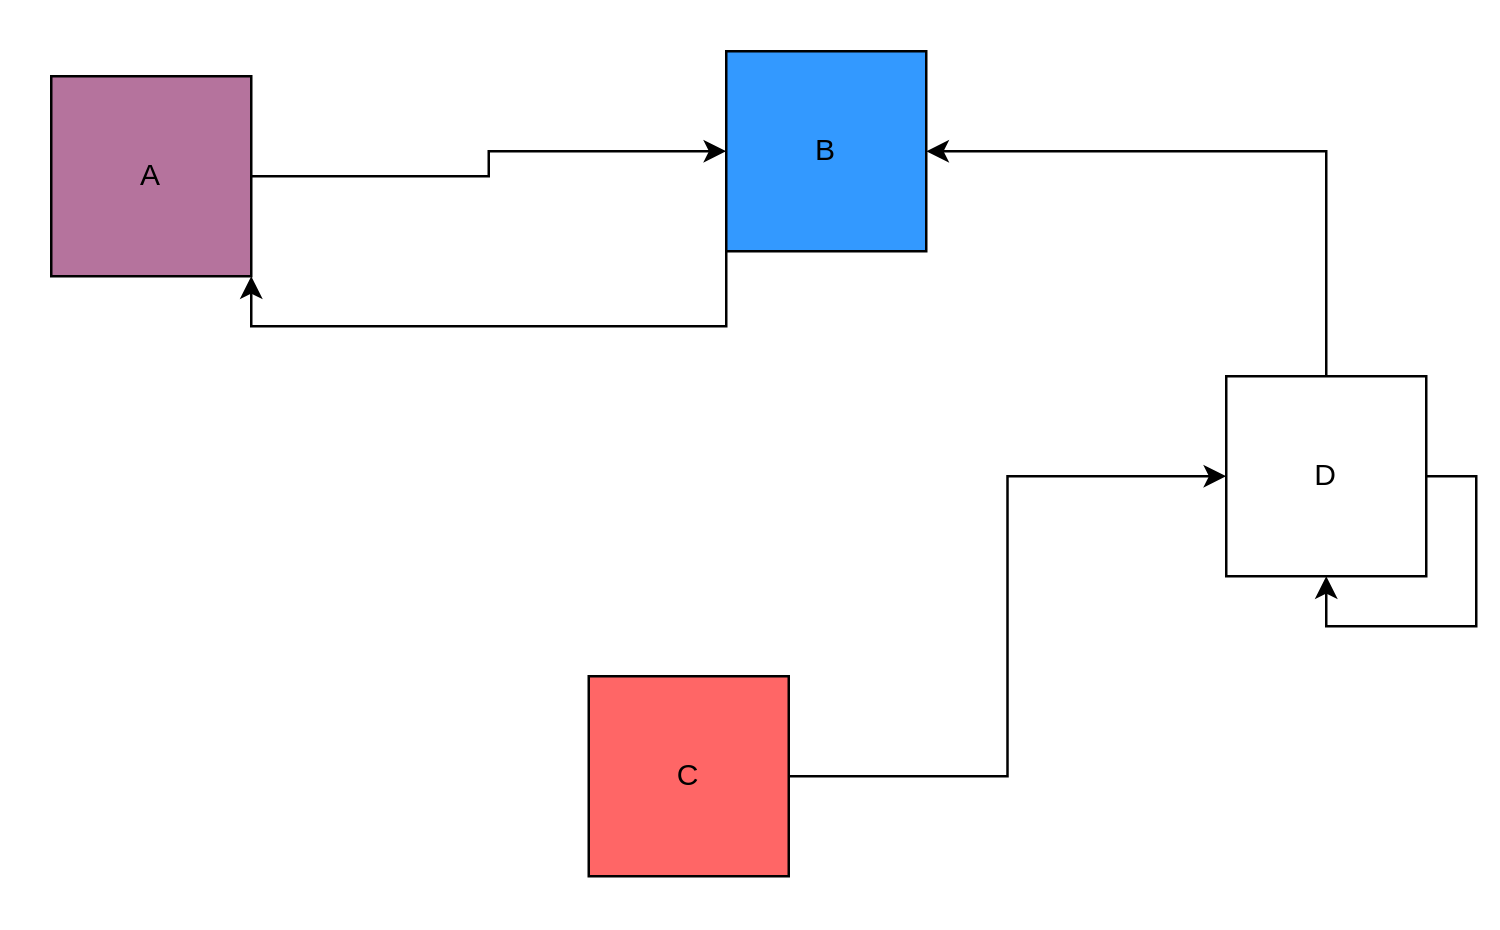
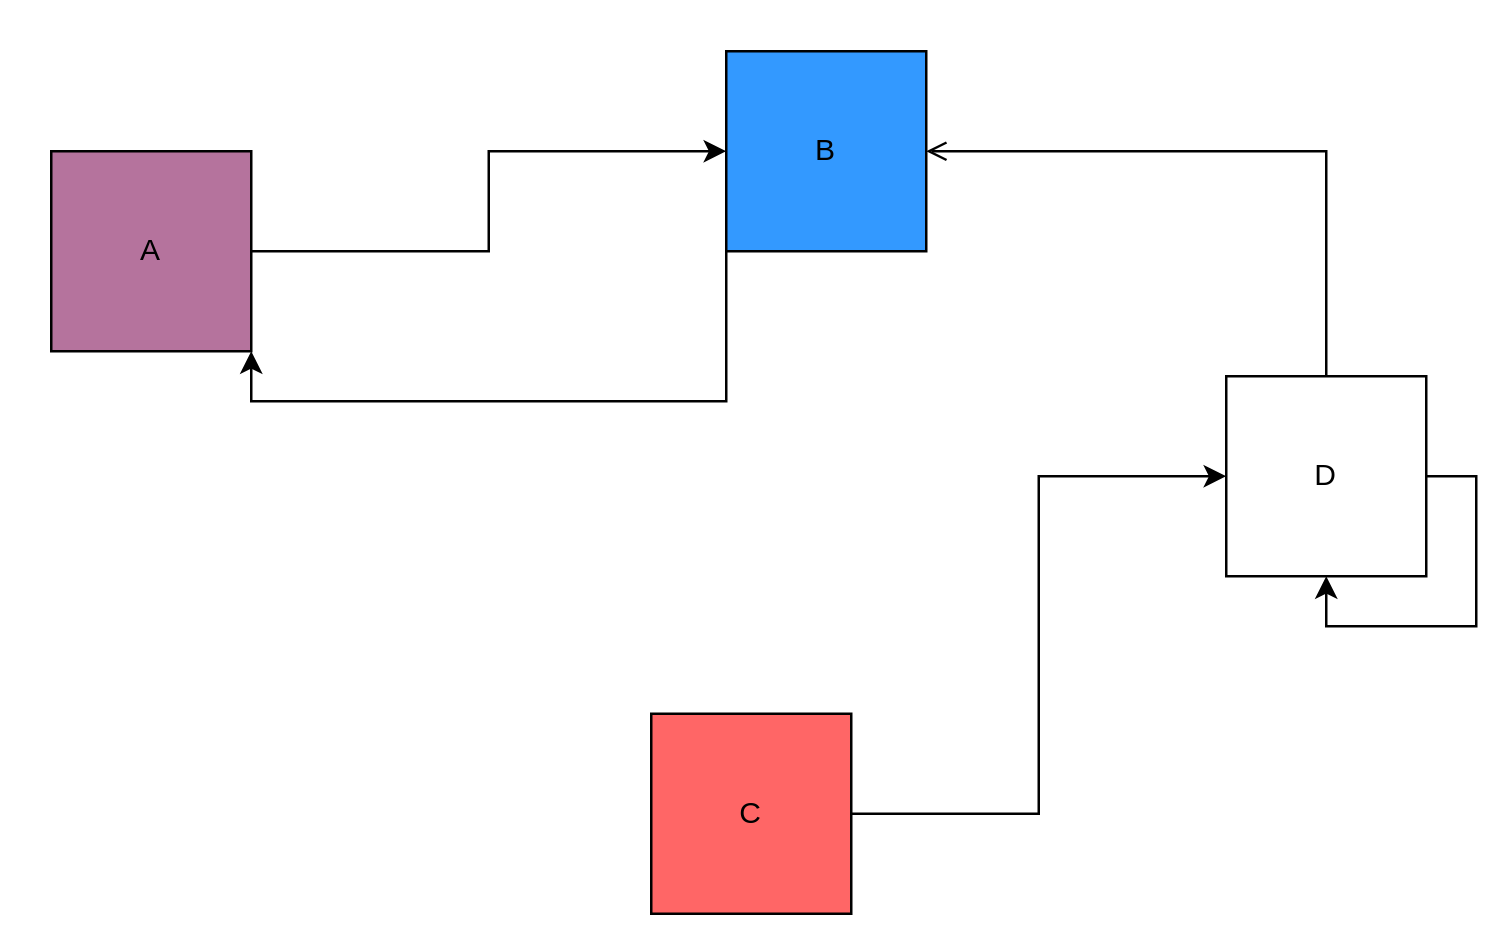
edge "D" -> "B": arrowhead classic -> open
node "A": moved (151, 176) -> (151, 251)
node "C": moved (689, 776) -> (751, 814)
